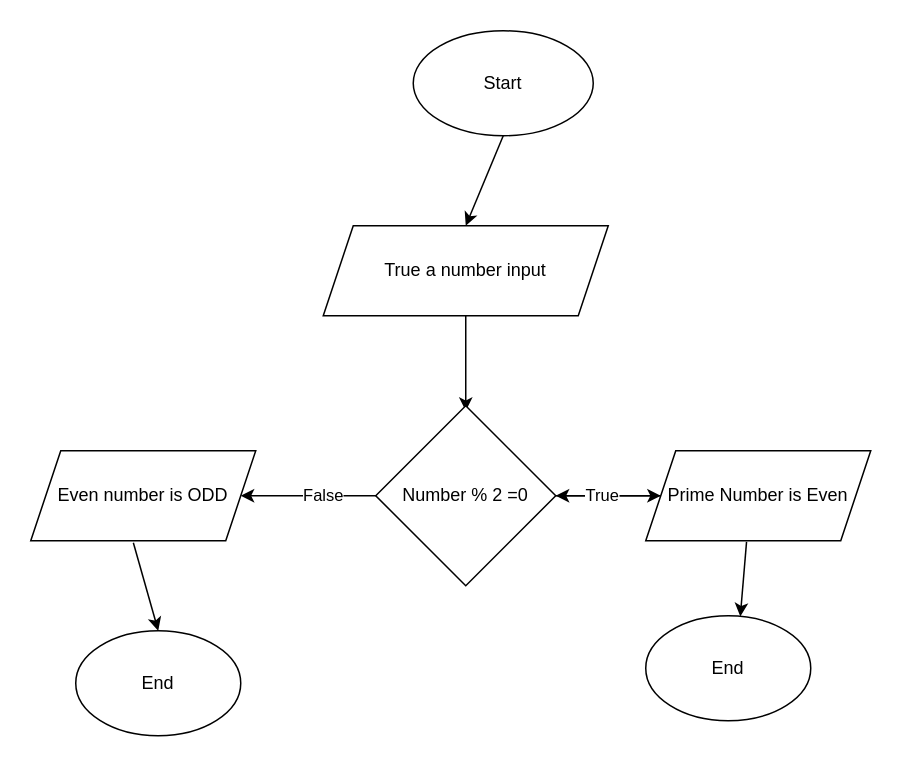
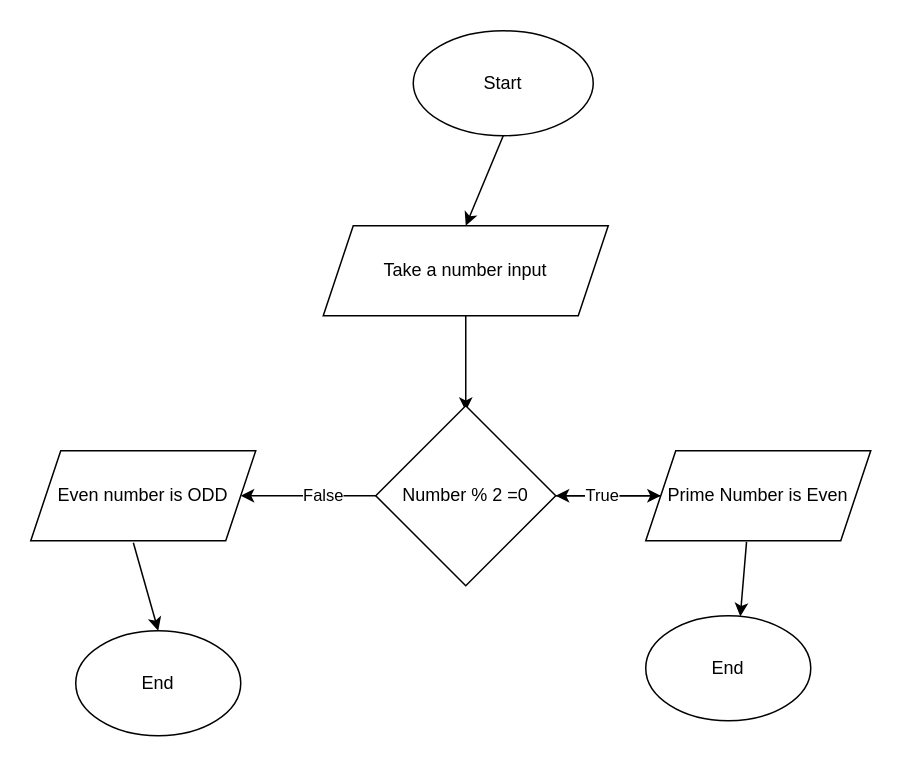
node "True a number input": label "True a number input" -> "Take a number input"
